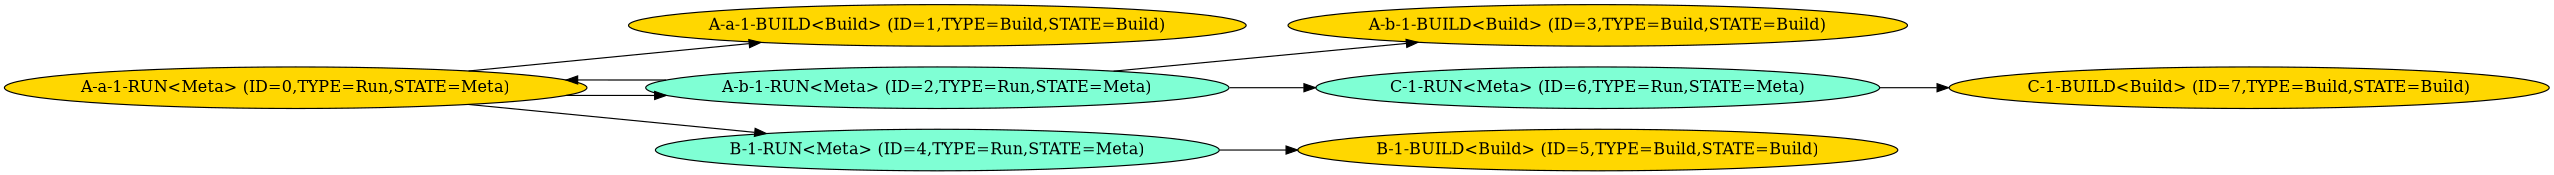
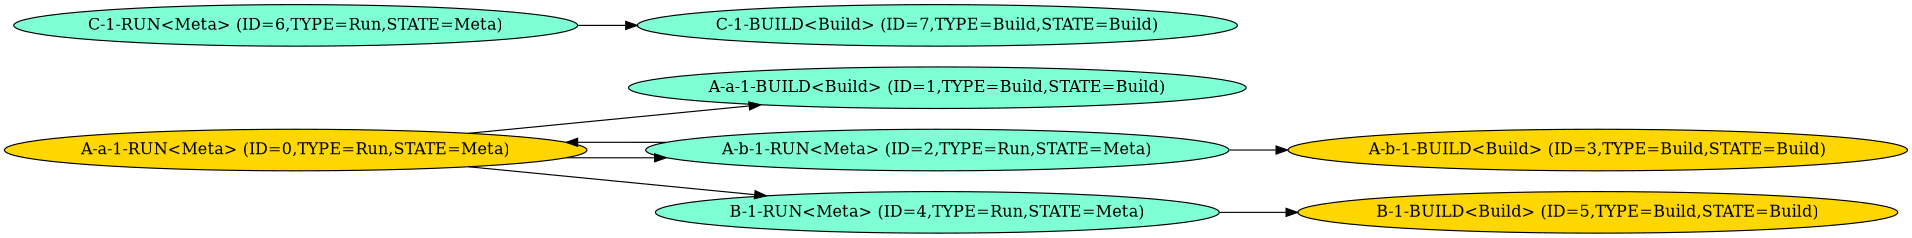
node "A-a-1-BUILD<Build> (ID=1,TYPE=Build,STATE=Build)": fillcolor gold -> aquamarine
edge "A-b-1-RUN<Meta> (ID=2,TYPE=Run,STATE=Meta)" -> "C-1-RUN<Meta> (ID=6,TYPE=Run,STATE=Meta)": removed
node "C-1-BUILD<Build> (ID=7,TYPE=Build,STATE=Build)": fillcolor gold -> aquamarine
